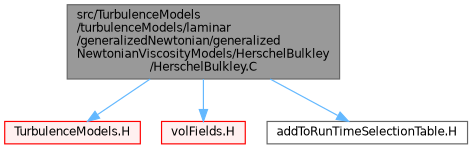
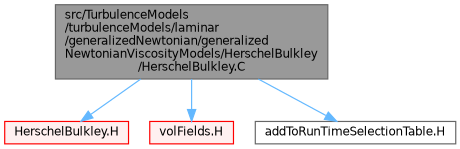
node "TurbulenceModels.H": label "TurbulenceModels.H" -> "HerschelBulkley.H"
